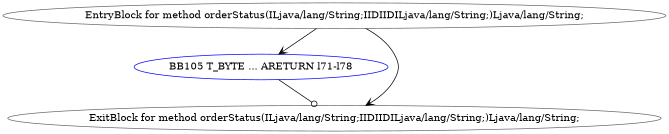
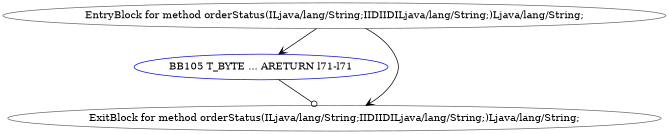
node "BB105 T_BYTE ... ARETURN l71-l78": label "BB105 T_BYTE ... ARETURN l71-l78" -> "BB105 T_BYTE ... ARETURN l71-l71"
